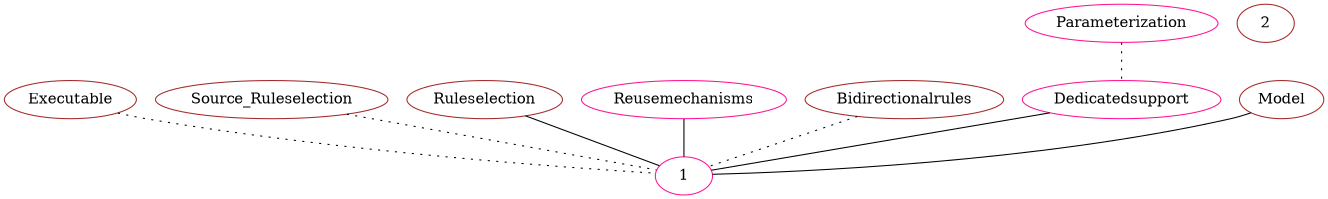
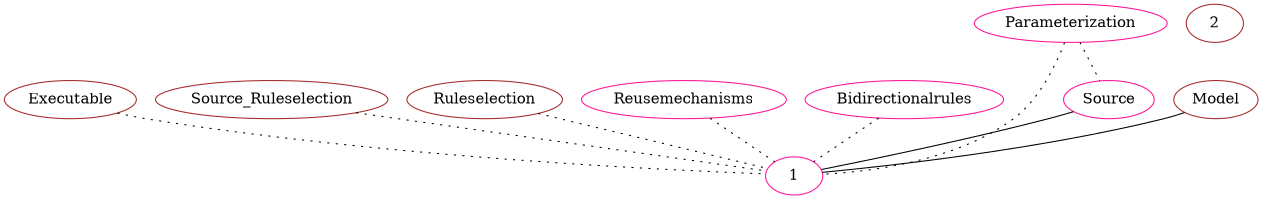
node "Bidirectionalrules": color brown -> deeppink
node "Dedicatedsupport": label "Dedicatedsupport" -> "Source"
edge "Reusemechanisms" -- "1": style solid -> dotted
edge "Ruleselection" -- "1": style solid -> dotted
edge "Parameterization" -- "1": added
